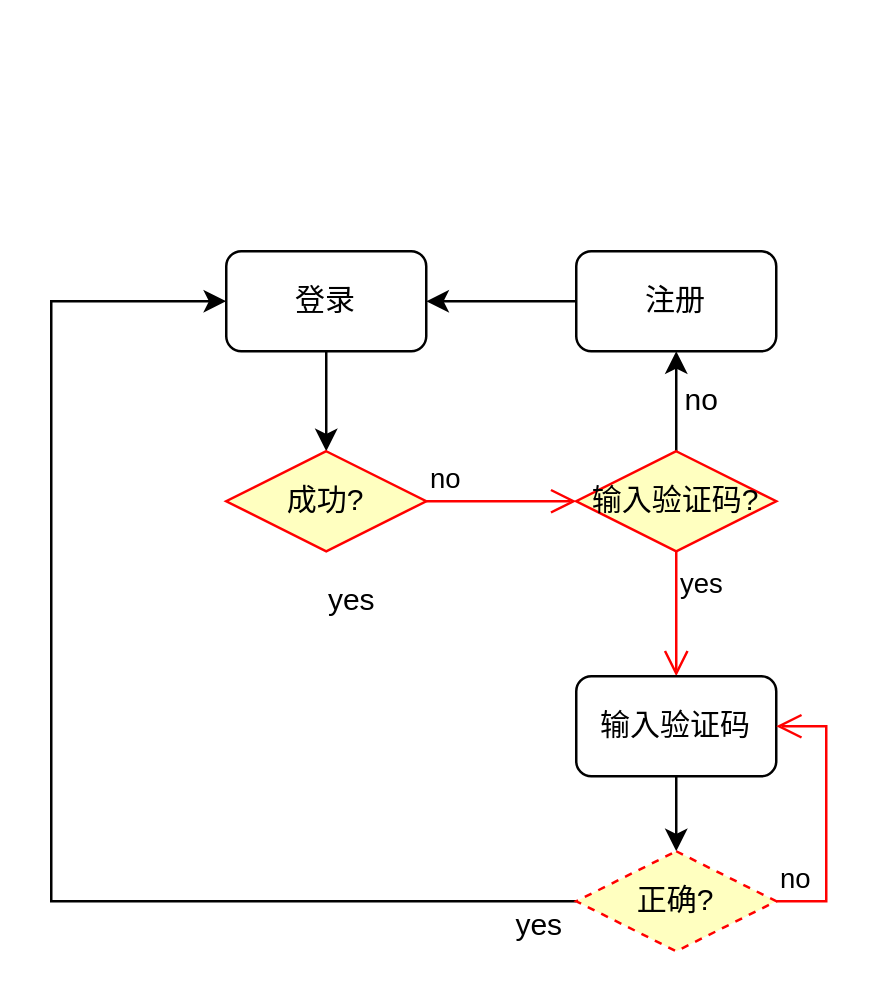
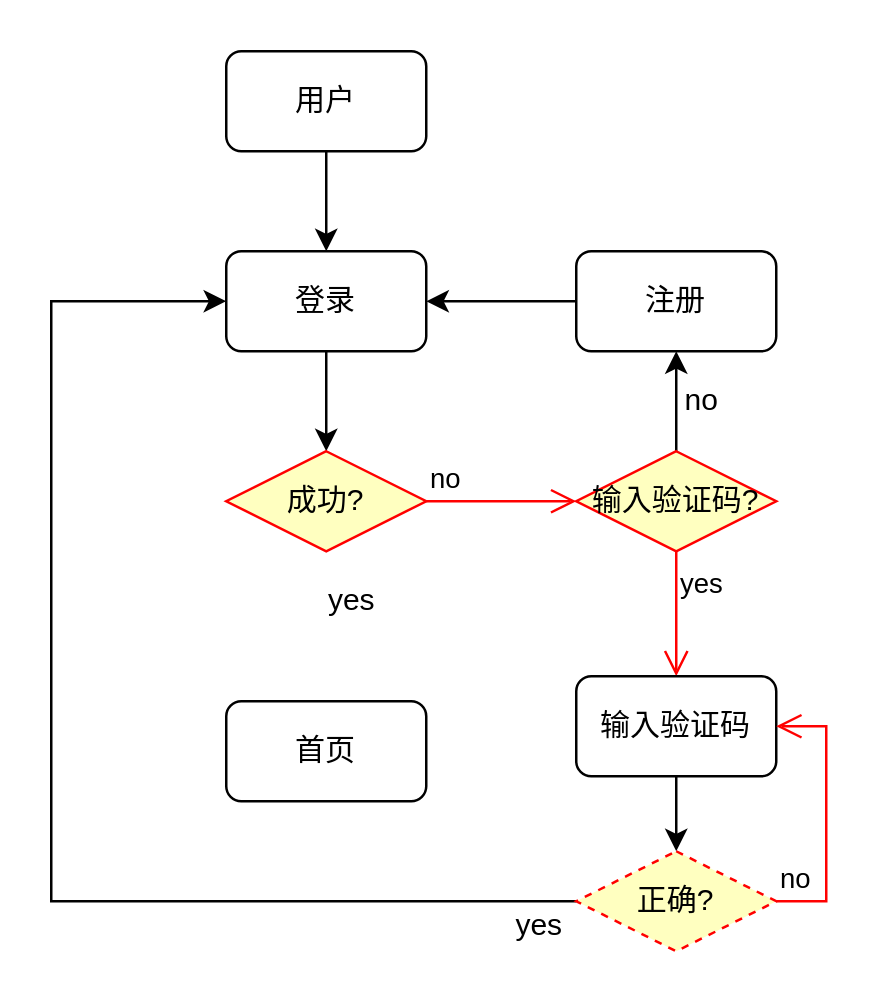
node "用户": added
edge "用户" -> "登录": added
node "首页": added
